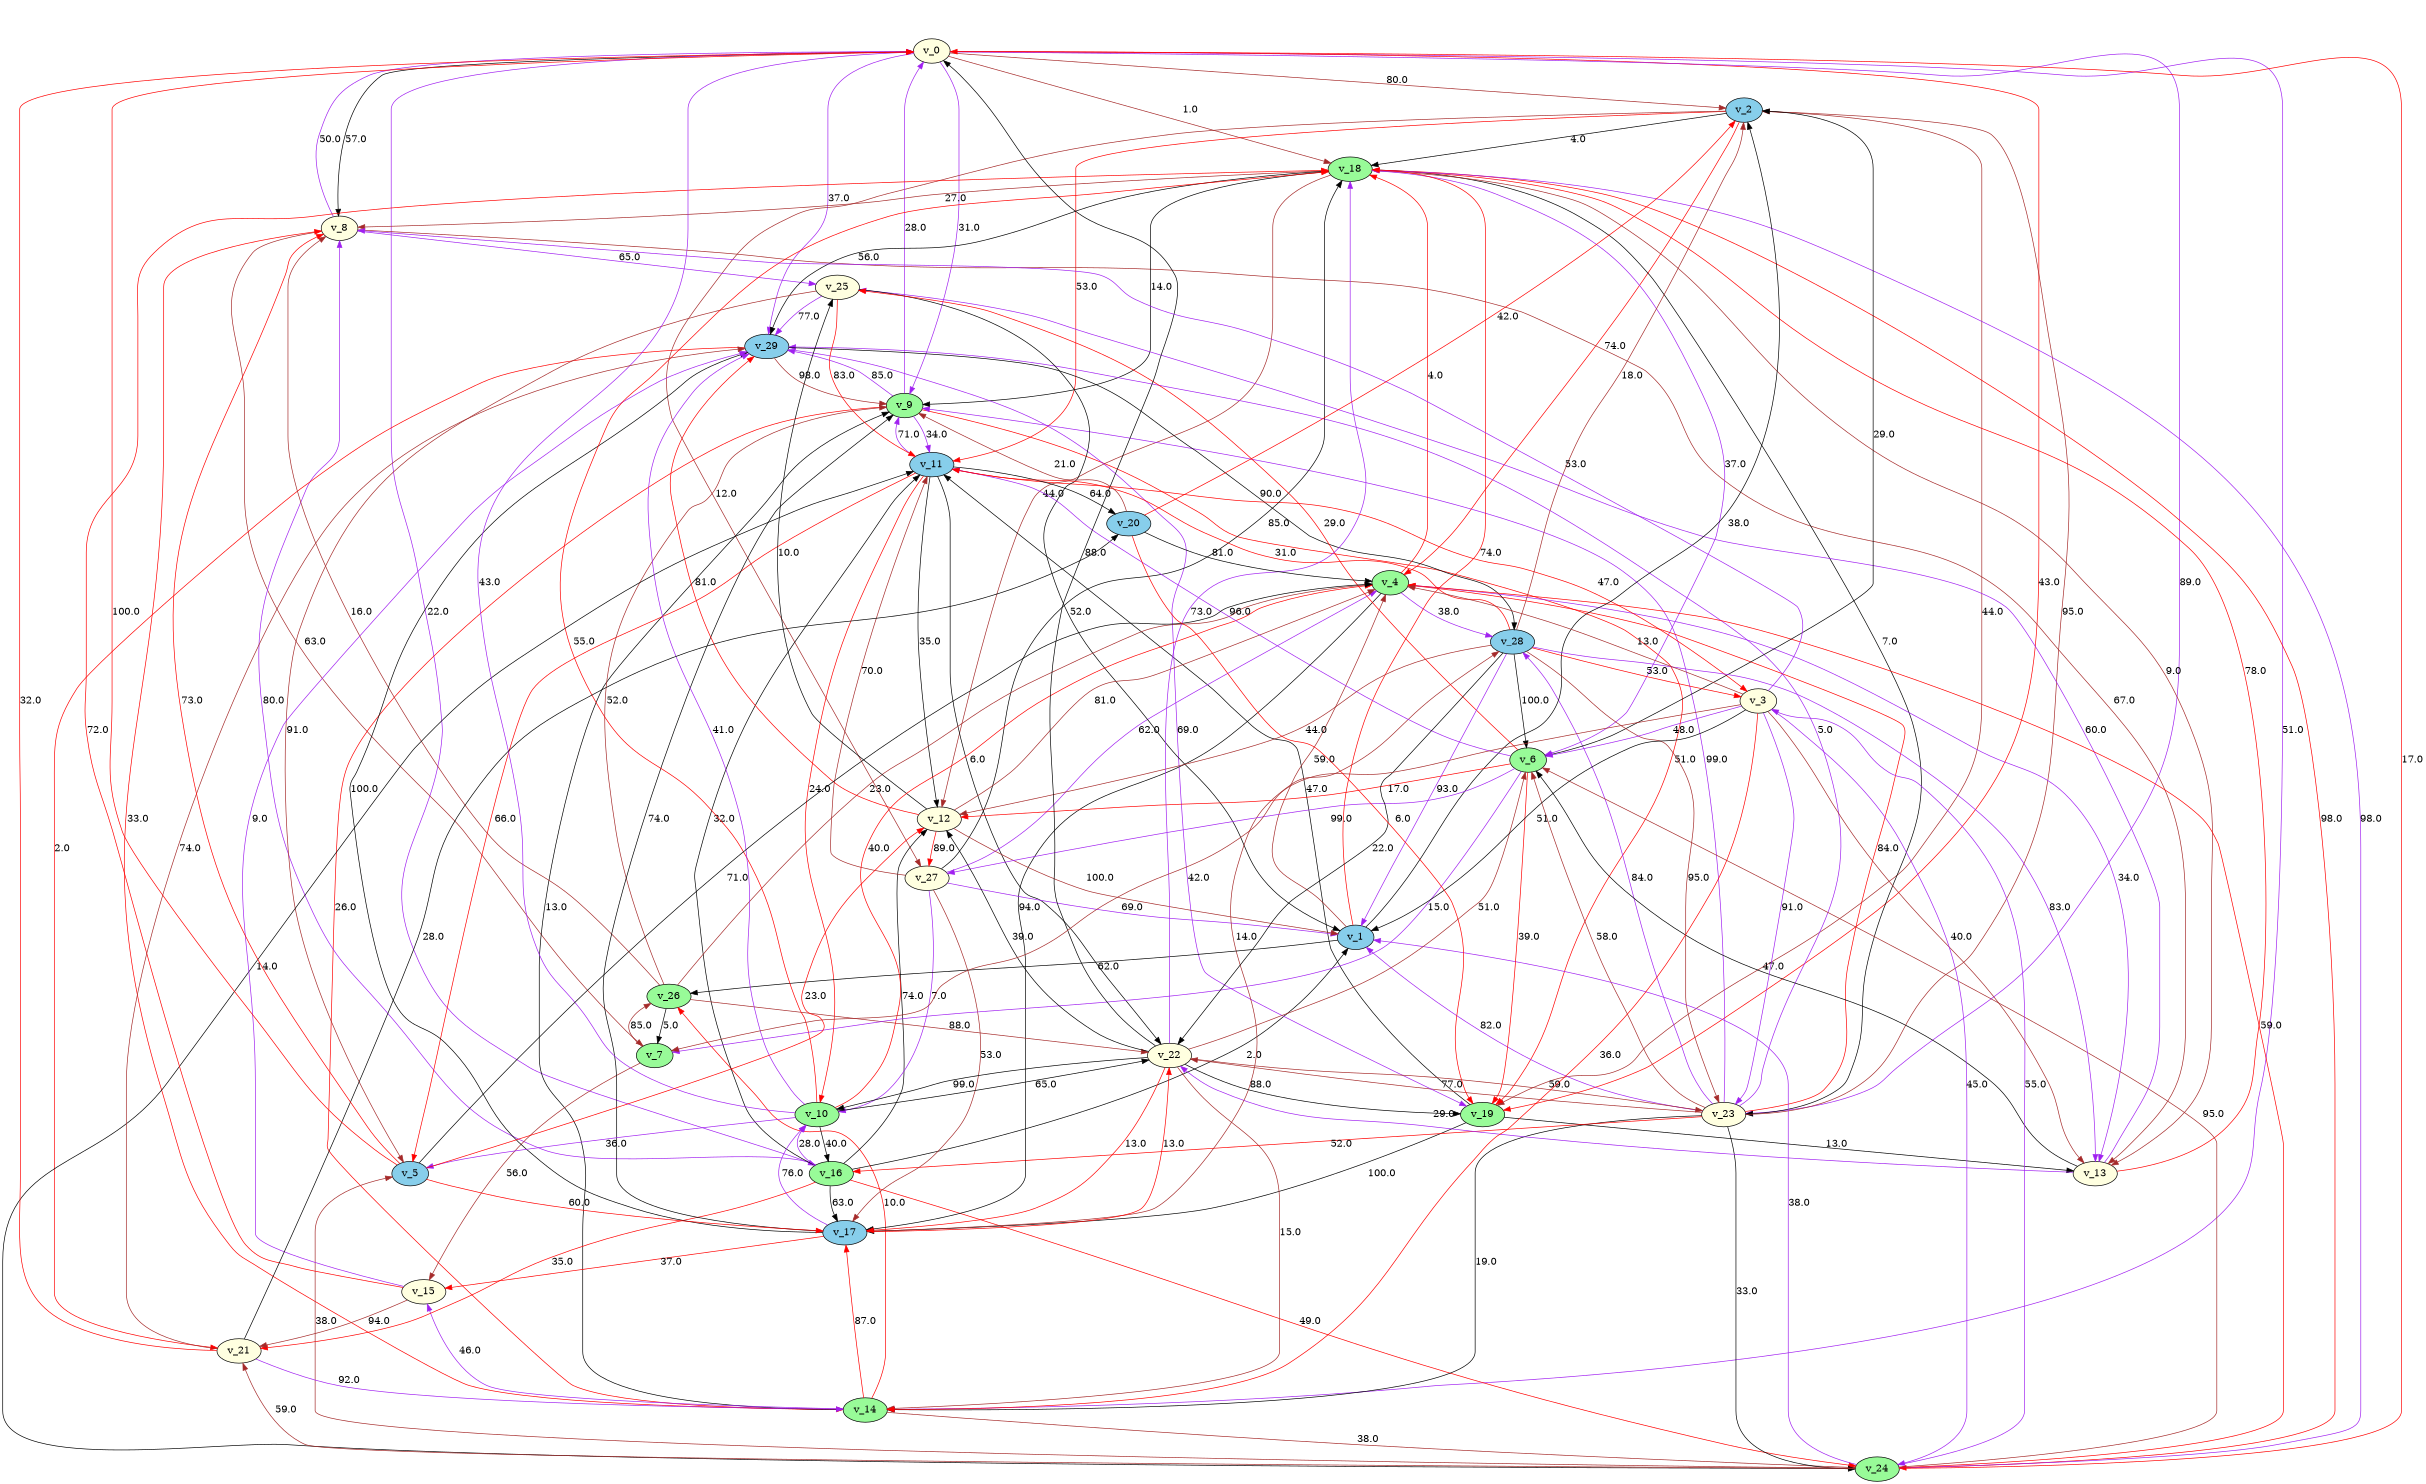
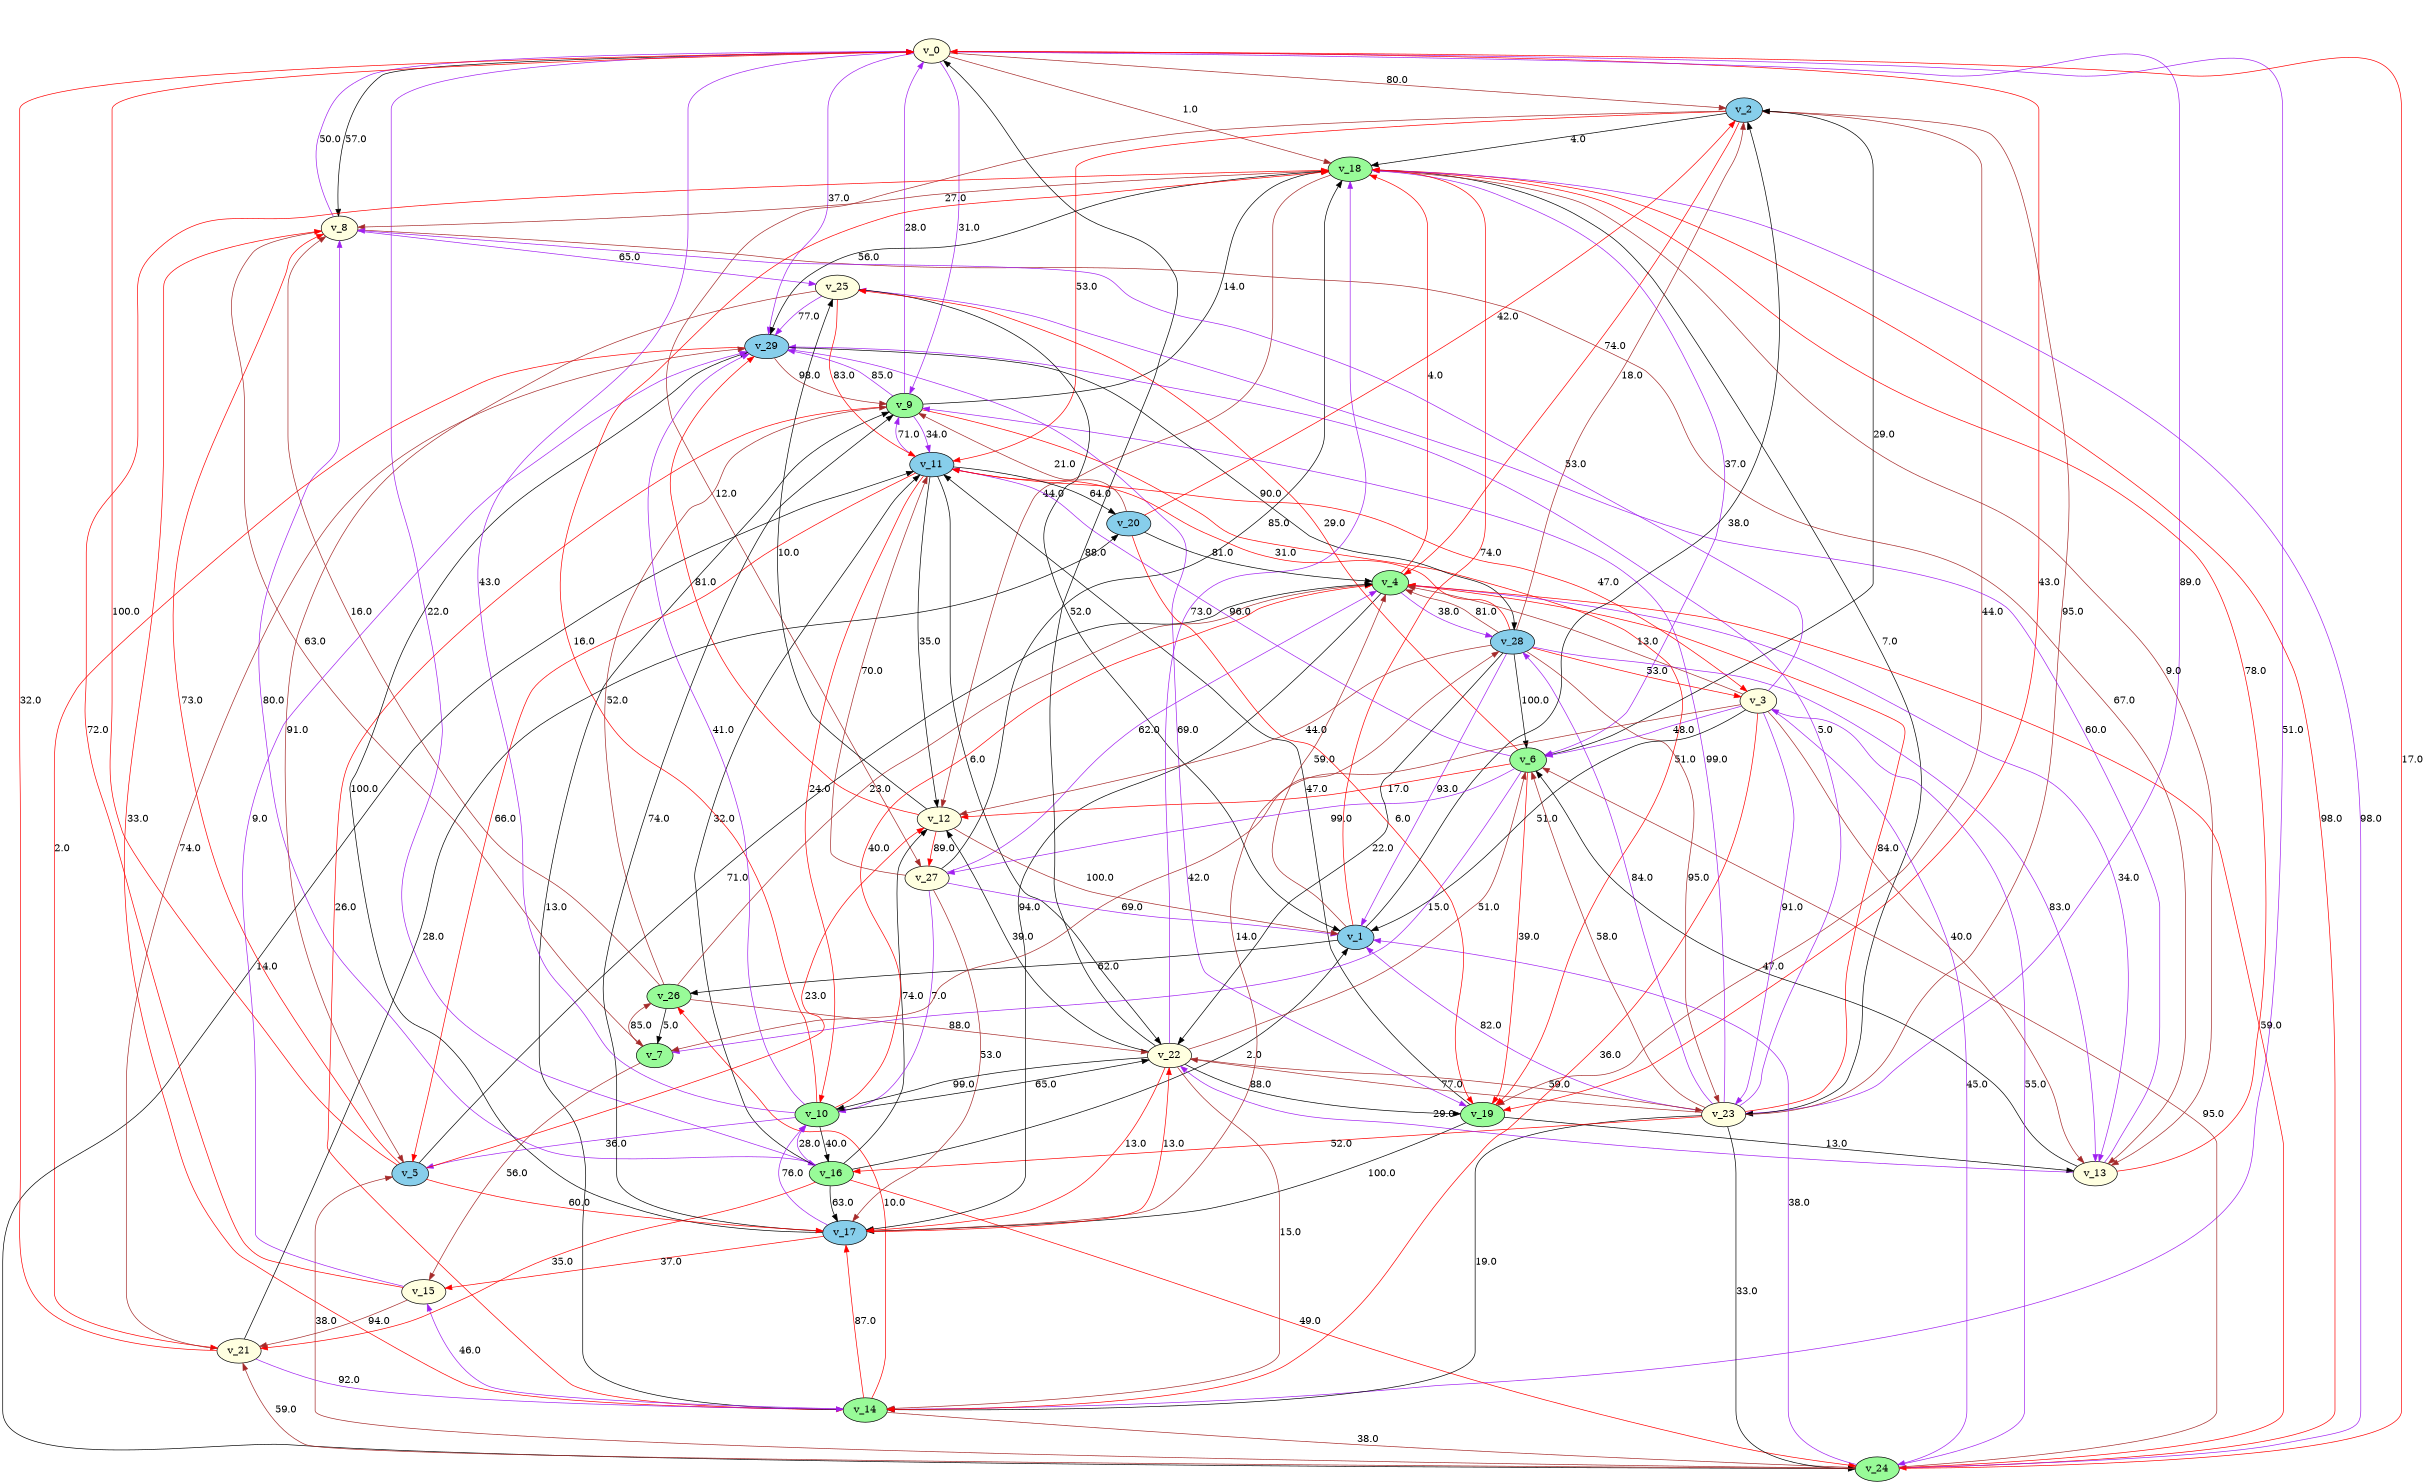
edge "v_18" -> "v_9": reversed
edge "v_10" -> "v_18": label "55.0" -> "16.0"
edge "v_12" -> "v_4": now "v_28" -> "v_4"
